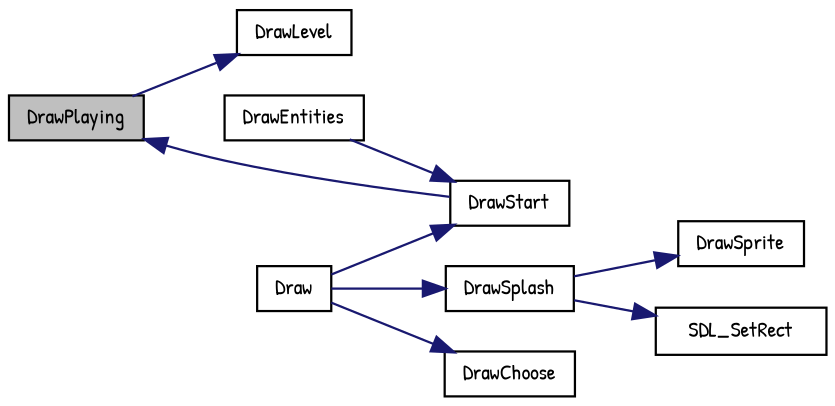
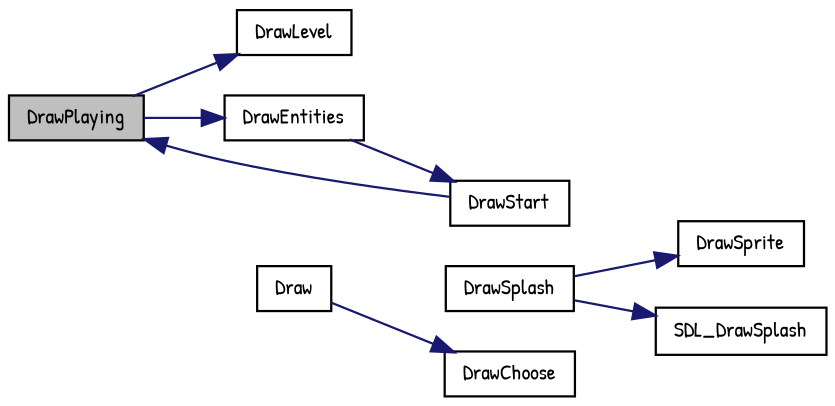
edge "DrawPlaying" -> "DrawEntities": added
edge "Draw" -> "DrawStart": removed
edge "Draw" -> "DrawSplash": removed
node "SDL_SetRect": label "SDL_SetRect" -> "SDL_DrawSplash"
